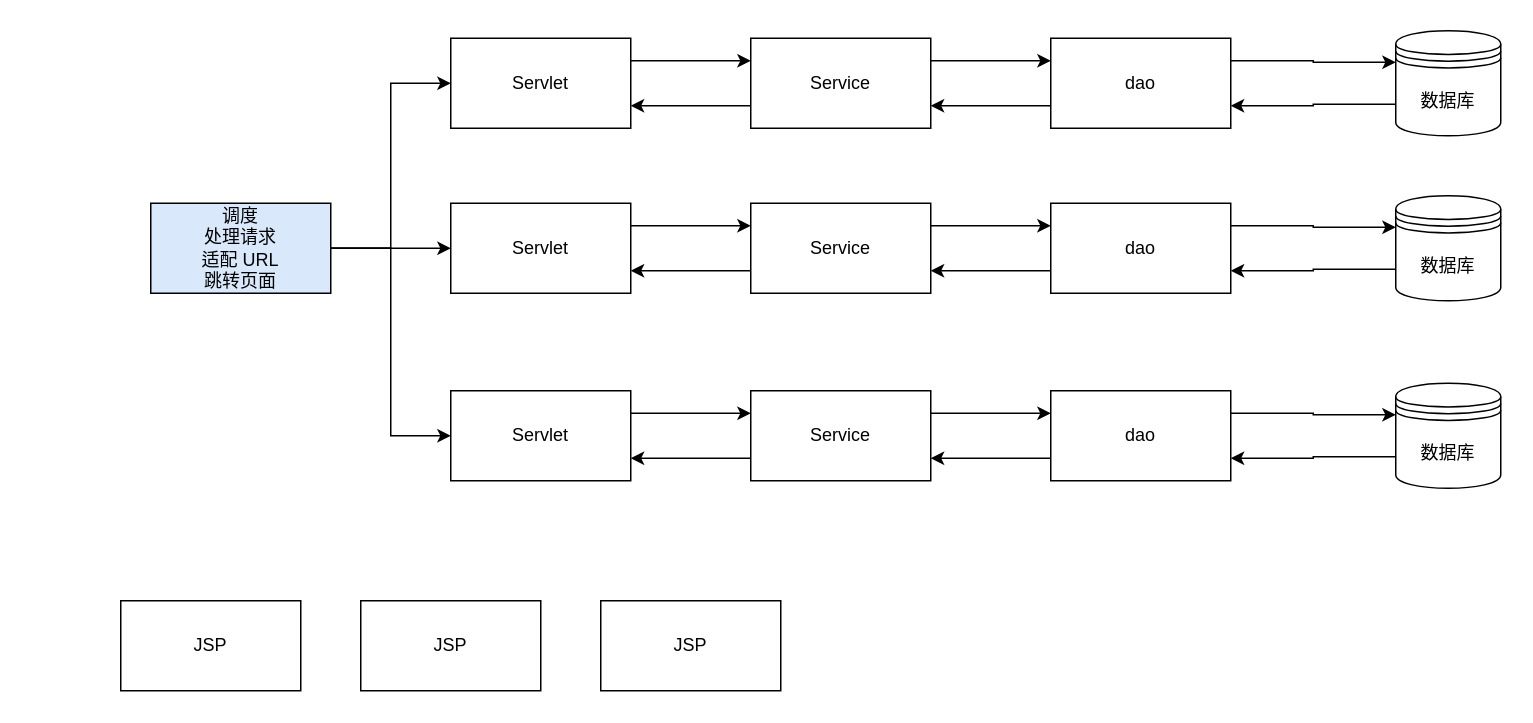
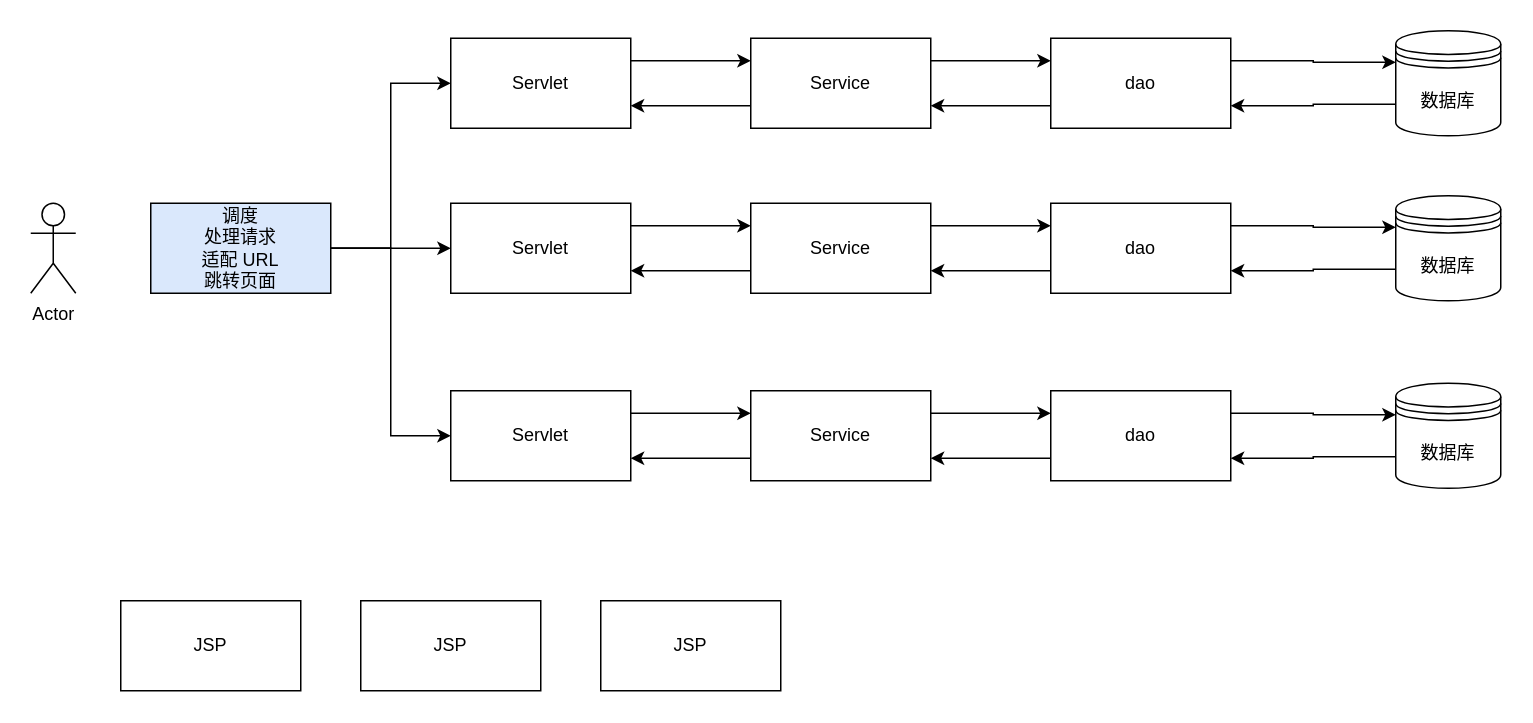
node "Actor": added
